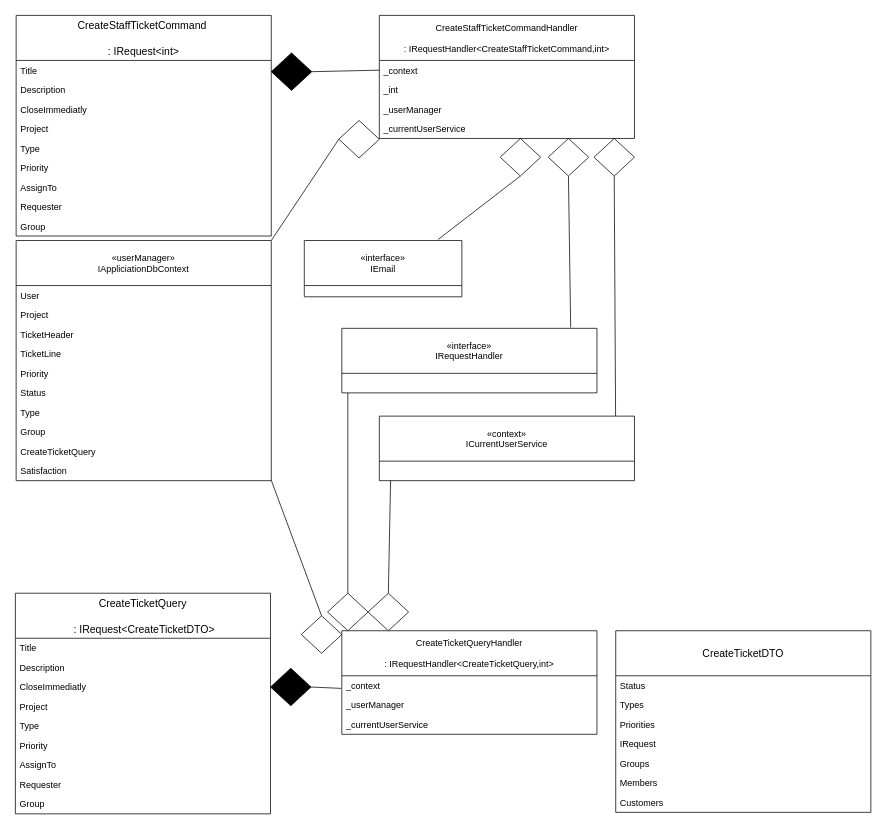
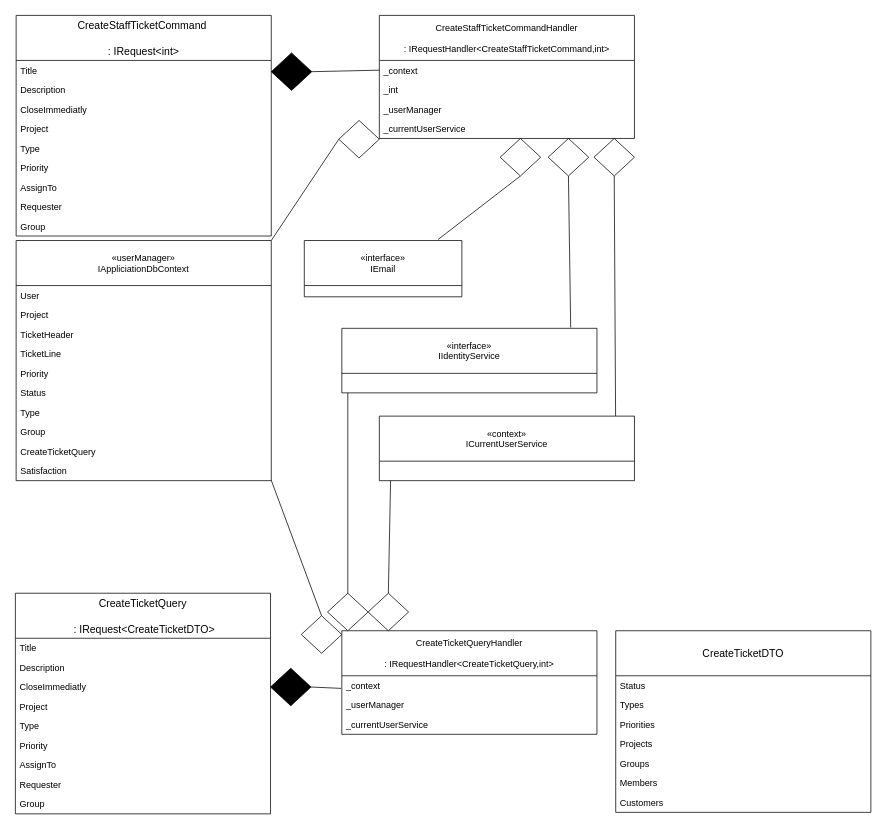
node "«interface» IRequestHandler": label "«interface» IRequestHandler" -> "«interface» IIdentityService"
node "IRequest": label "IRequest" -> "Projects"
